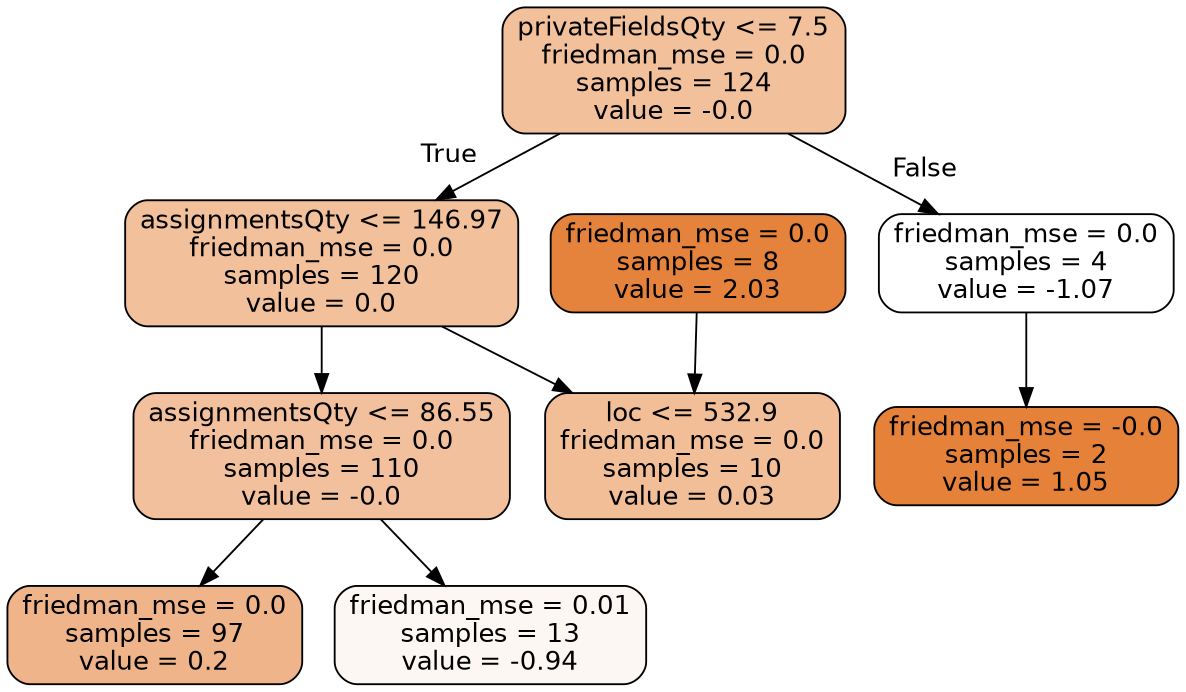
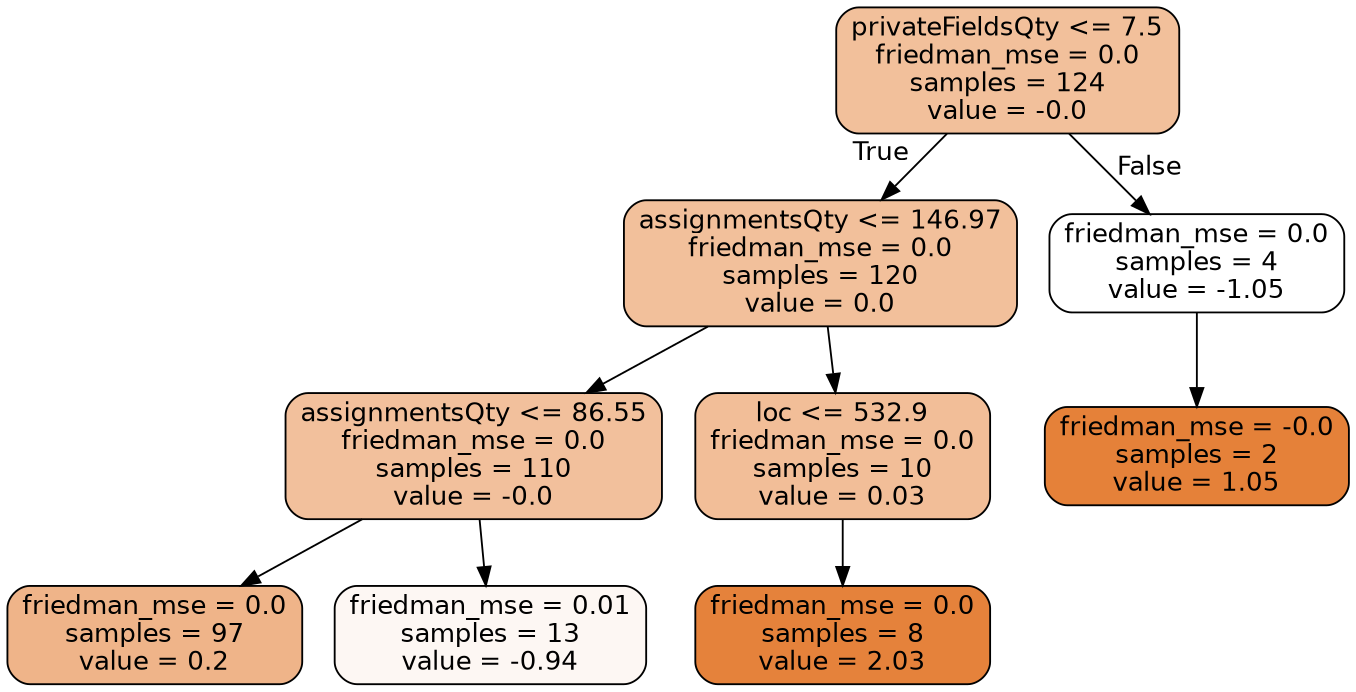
node "friedman_mse = 0.0 samples = 4 value = -1.07": label "friedman_mse = 0.0 samples = 4 value = -1.07" -> "friedman_mse = 0.0 samples = 4 value = -1.05"
edge "friedman_mse = 0.0 samples = 8 value = 2.03" -> "loc <= 532.9 friedman_mse = 0.0 samples = 10 value = 0.03": reversed
